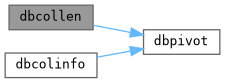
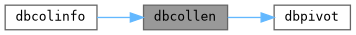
edge "dbcolinfo" -> "dbpivot": now "dbcolinfo" -> "dbcollen"
